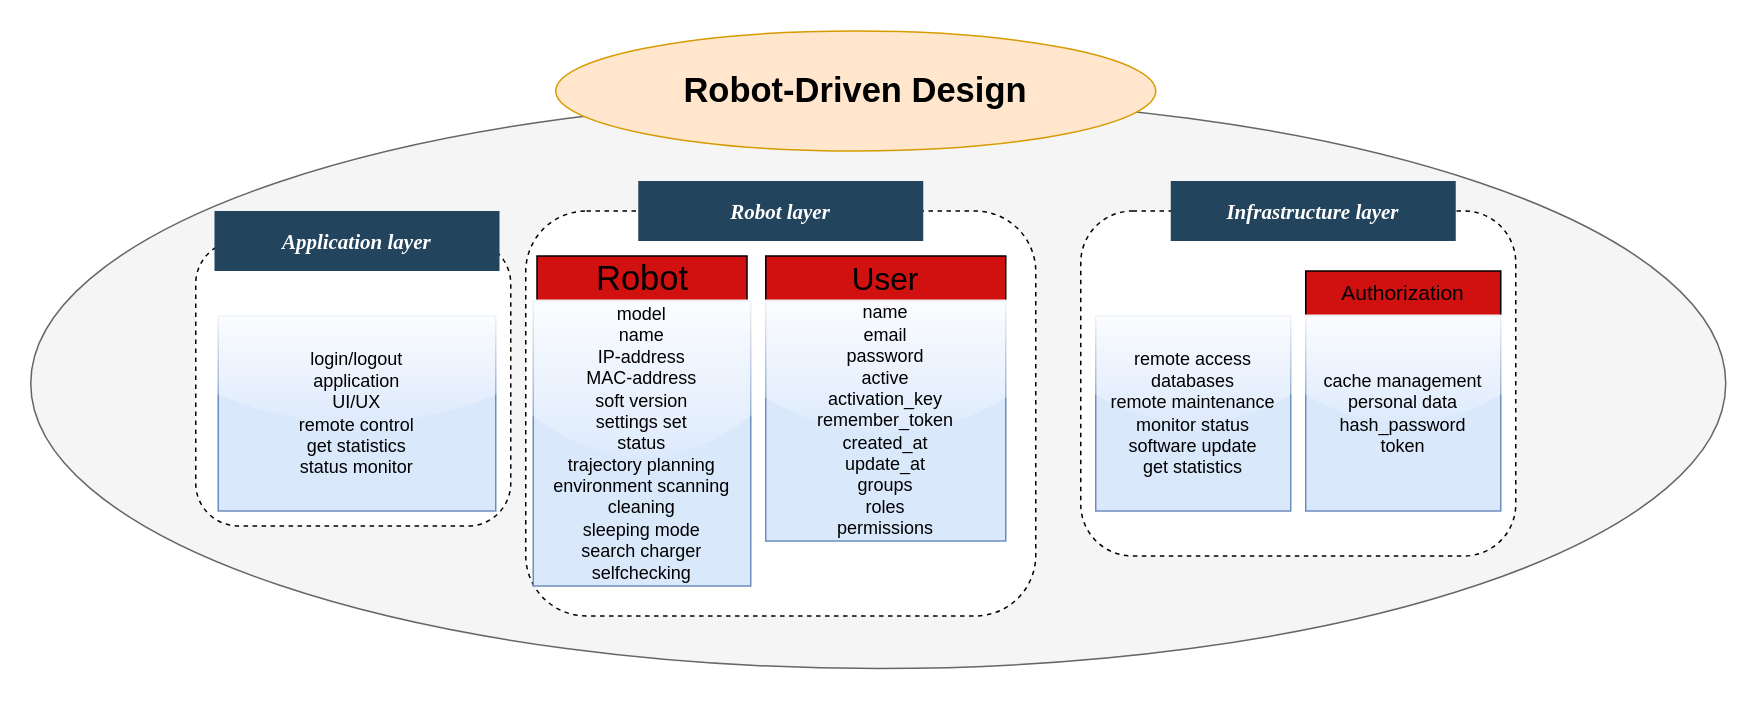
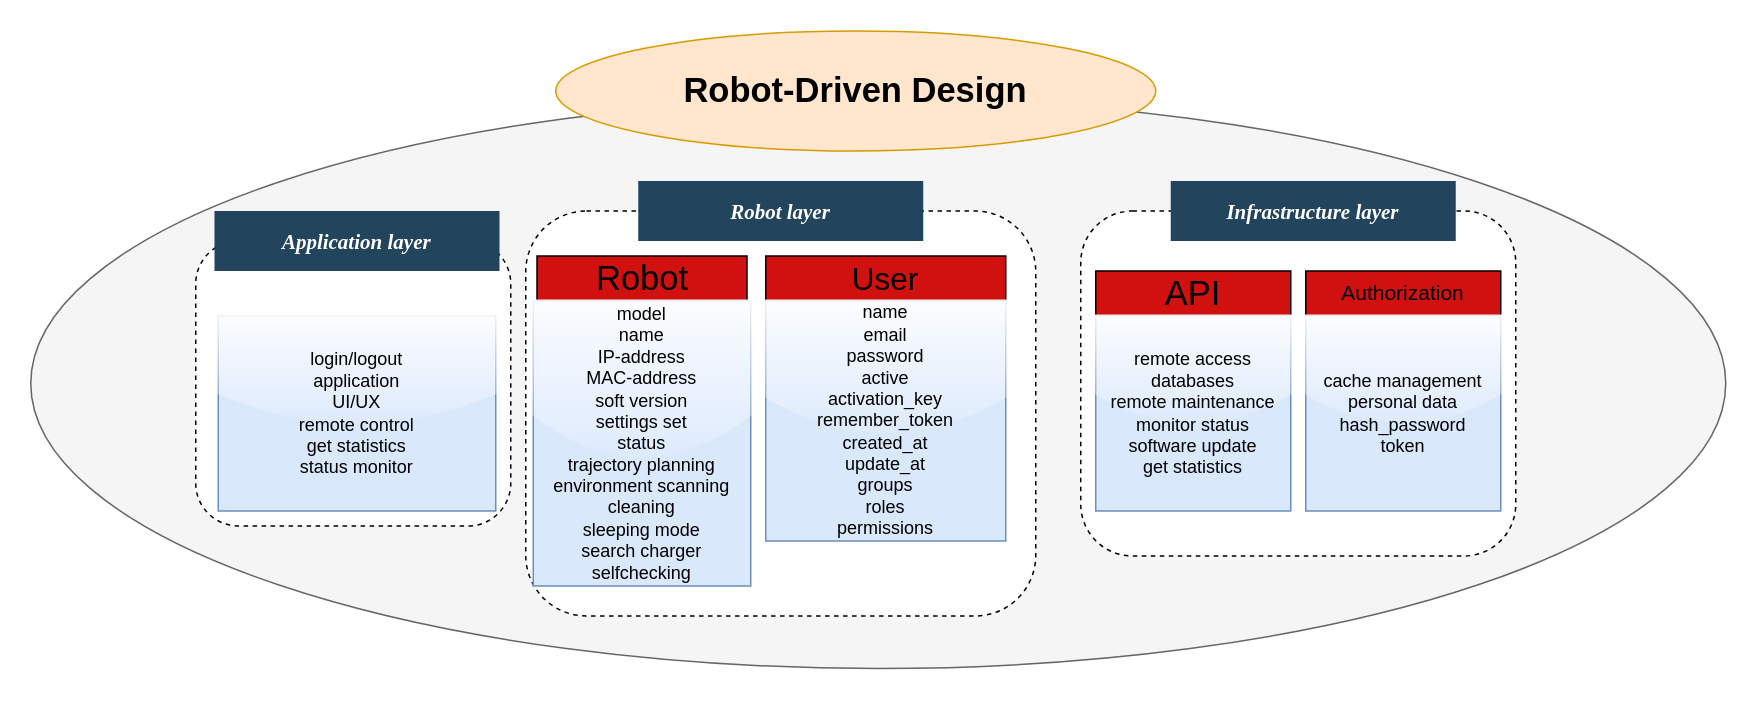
node "API": added
